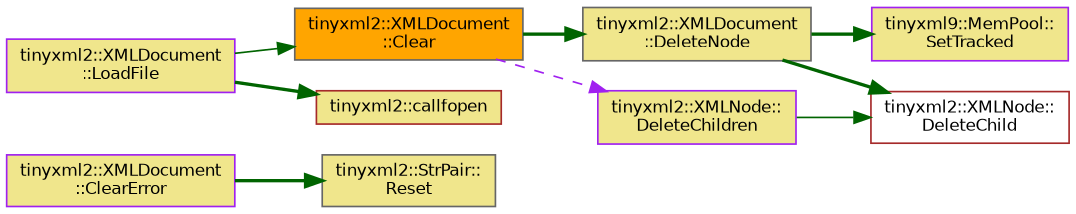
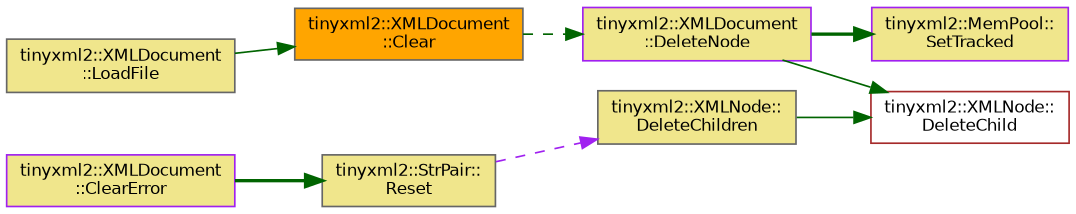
edge "tinyxml2::XMLDocument ::Clear" -> "tinyxml2::XMLDocument ::DeleteNode": style bold -> dashed
node "tinyxml2::XMLDocument ::DeleteNode": color gray40 -> purple
node "tinyxml9::MemPool:: SetTracked": label "tinyxml9::MemPool:: SetTracked" -> "tinyxml2::MemPool:: SetTracked"
node "tinyxml2::XMLDocument ::LoadFile": color purple -> gray40
edge "tinyxml2::XMLDocument ::Clear" -> "tinyxml2::XMLNode:: DeleteChildren": now "tinyxml2::StrPair:: Reset" -> "tinyxml2::XMLNode:: DeleteChildren"
edge "tinyxml2::XMLDocument ::DeleteNode" -> "tinyxml2::XMLNode:: DeleteChild": style bold -> solid
node "tinyxml2::callfopen": removed
node "tinyxml2::XMLNode:: DeleteChildren": color purple -> gray40
